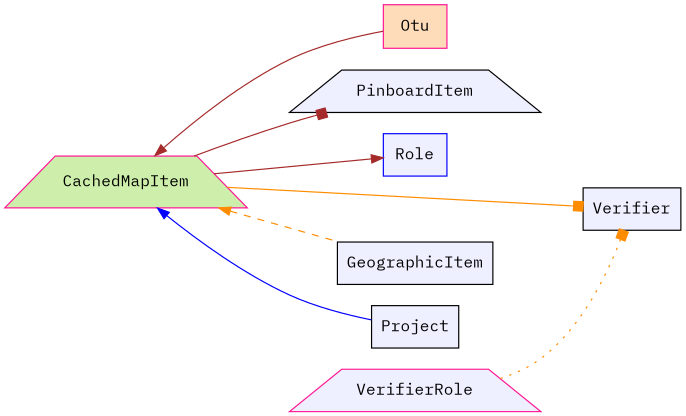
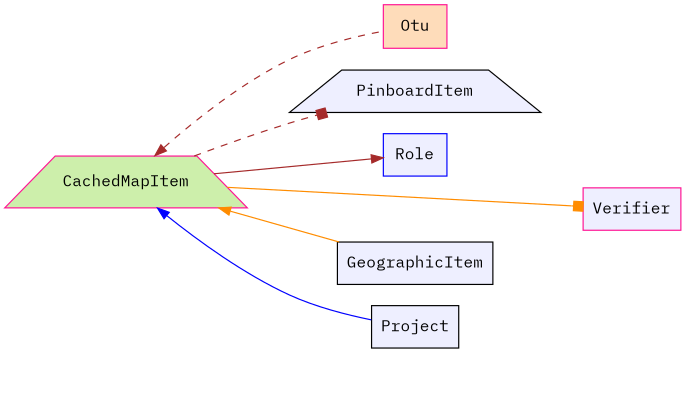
edge "Otu" -> "CachedMapItem": style solid -> dashed
edge "CachedMapItem" -> "PinboardItem": style solid -> dashed
node "Verifier": color black -> deeppink
edge "GeographicItem" -> "CachedMapItem": style dashed -> solid
node "VerifierRole": removed
